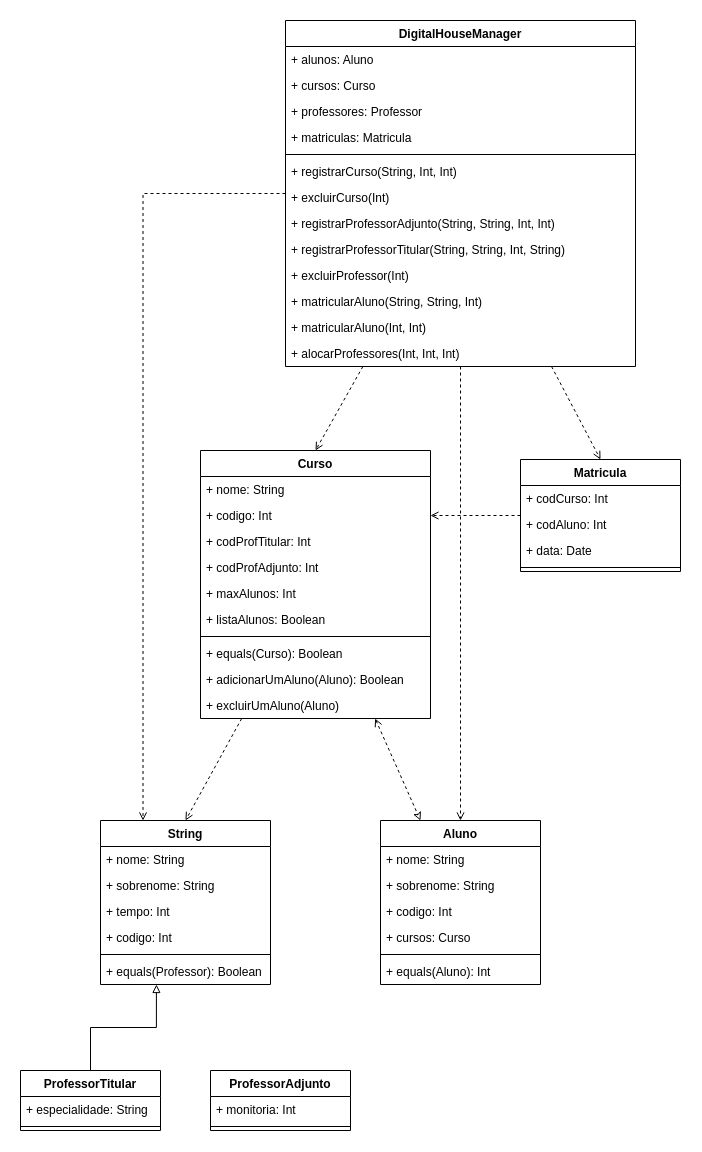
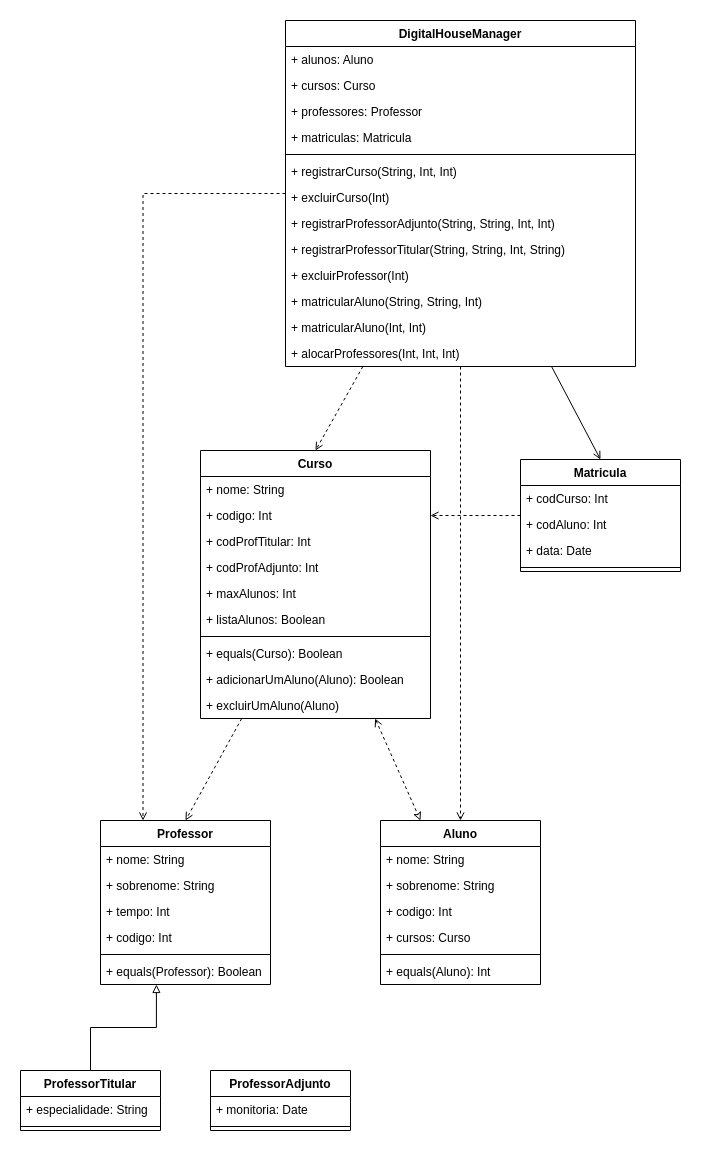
edge "DigitalHouseManager" -> "Matricula": style dashed -> solid
node "String": label "String" -> "Professor"
node "+ monitoria: Int": label "+ monitoria: Int" -> "+ monitoria: Date"
